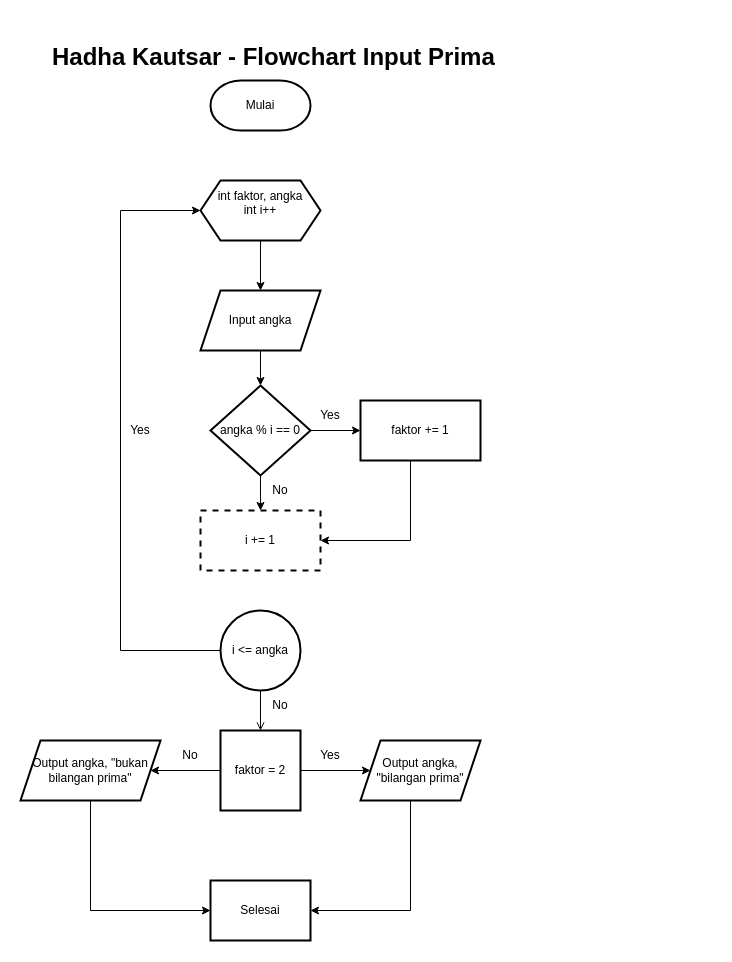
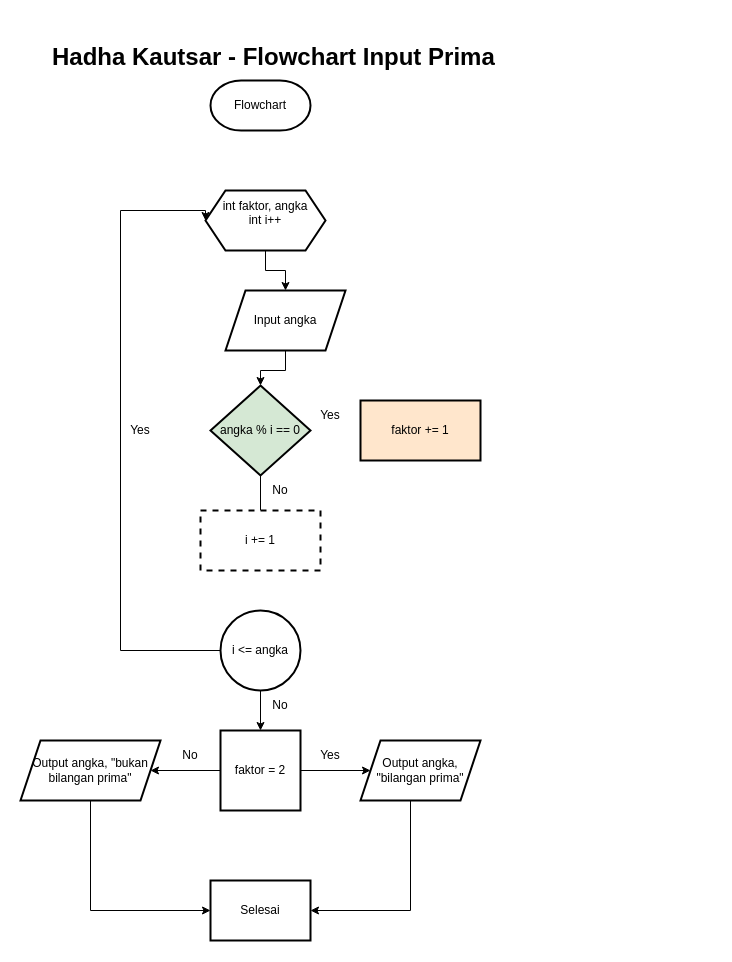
node "Mulai": label "Mulai" -> "Flowchart"
node "int faktor, angka int i++": moved (261, 211) -> (266, 221)
node "Input angka": moved (261, 321) -> (286, 321)
node "angka % i == 0": fillcolor #ffffff -> #d5e8d4
edge "angka % i == 0" -> "faktor += 1": removed
node "faktor += 1": fillcolor #ffffff -> #ffe6cc
edge "angka % i == 0" -> "i += 1": arrowhead classic -> none
edge "faktor += 1" -> "i += 1": removed
edge "i <= angka" -> "faktor = 2": arrowhead open -> classic
